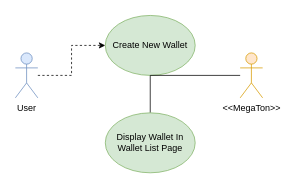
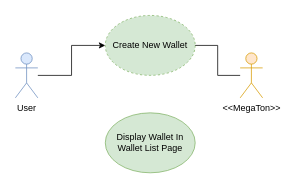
node "Create New Wallet": style solid -> dashed
edge "User" -> "Create New Wallet": style dashed -> solid
edge "<<MegaTon>>" -- "Display Wallet In Wallet List Page": now "<<MegaTon>>" -- "Create New Wallet"
